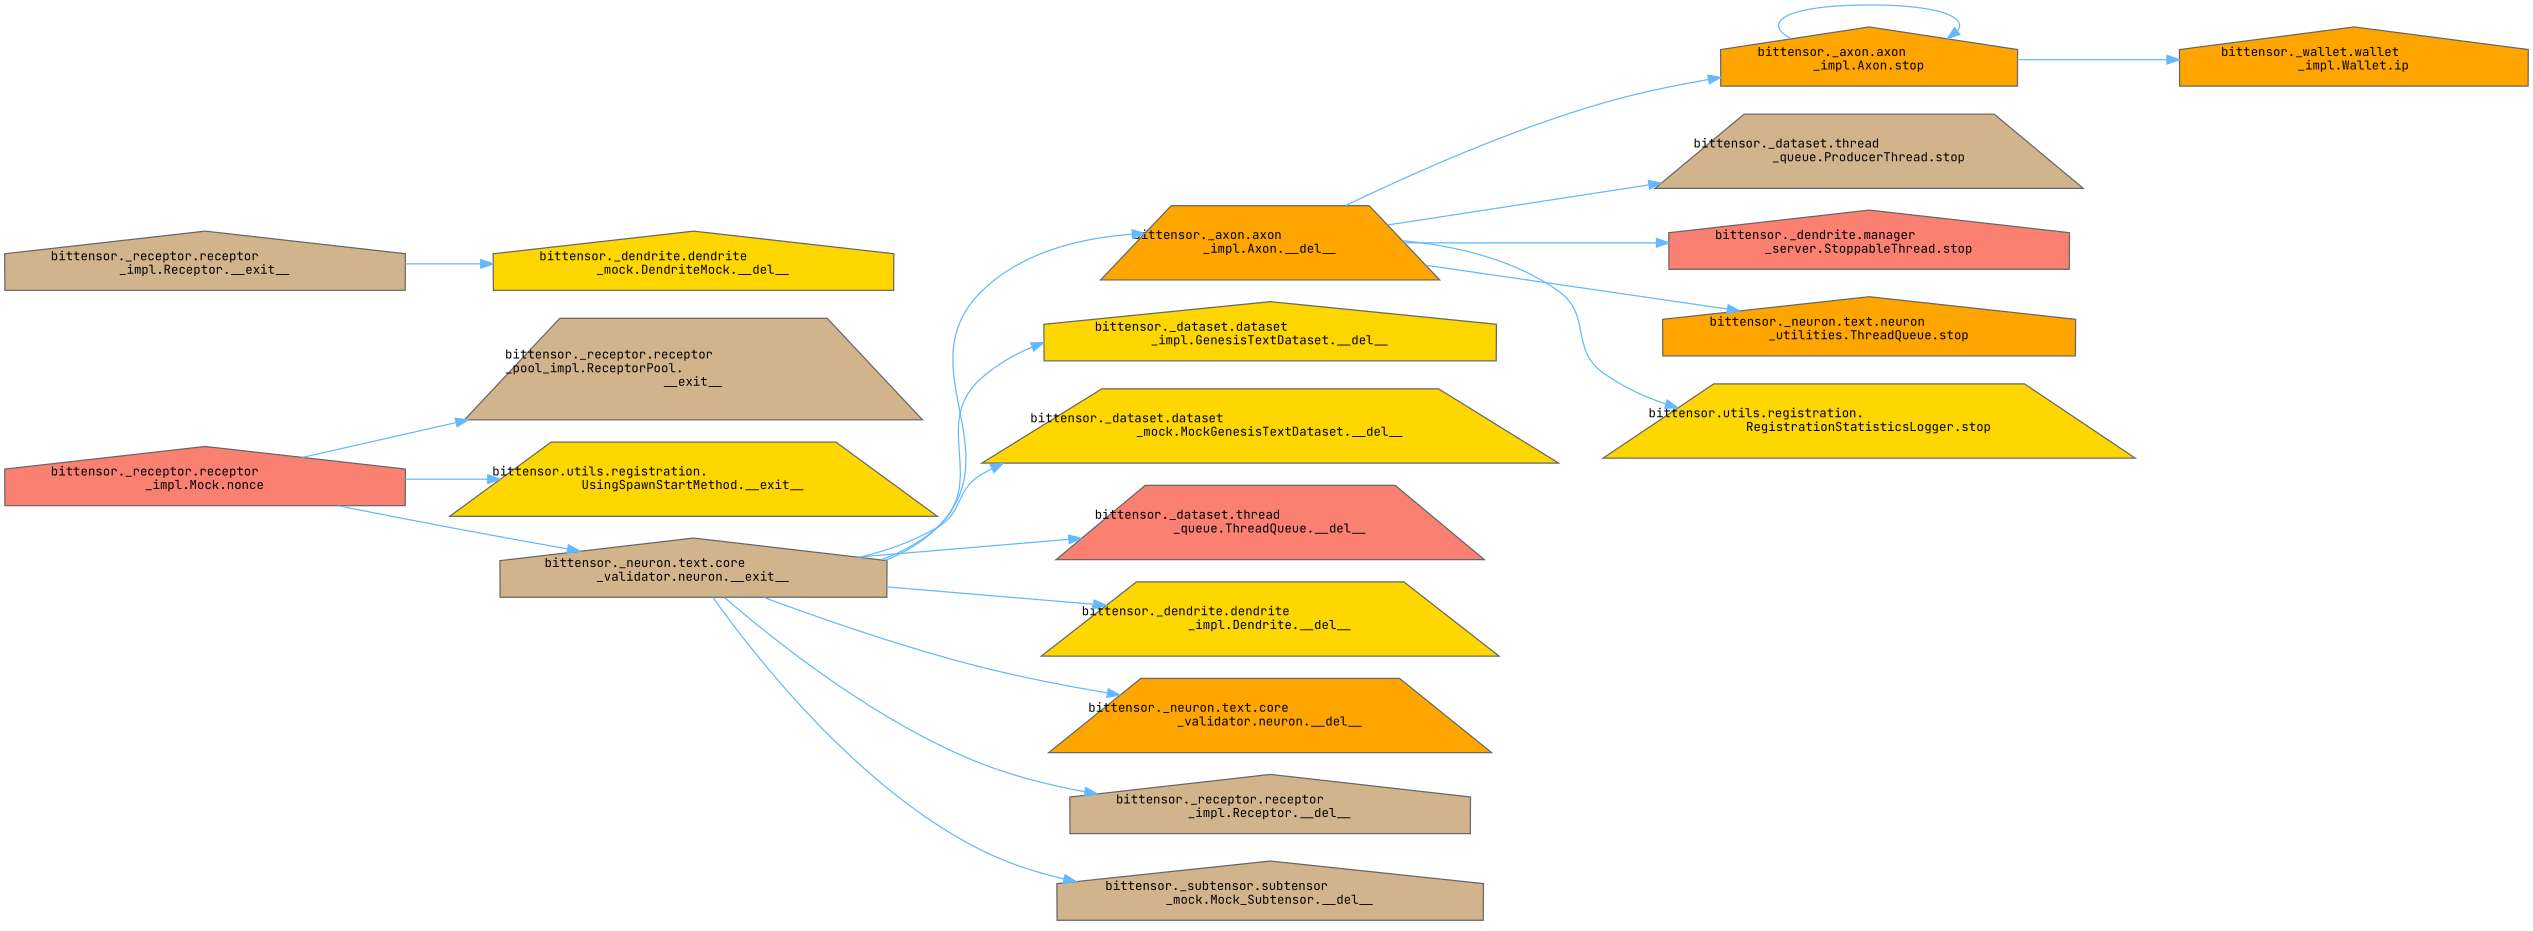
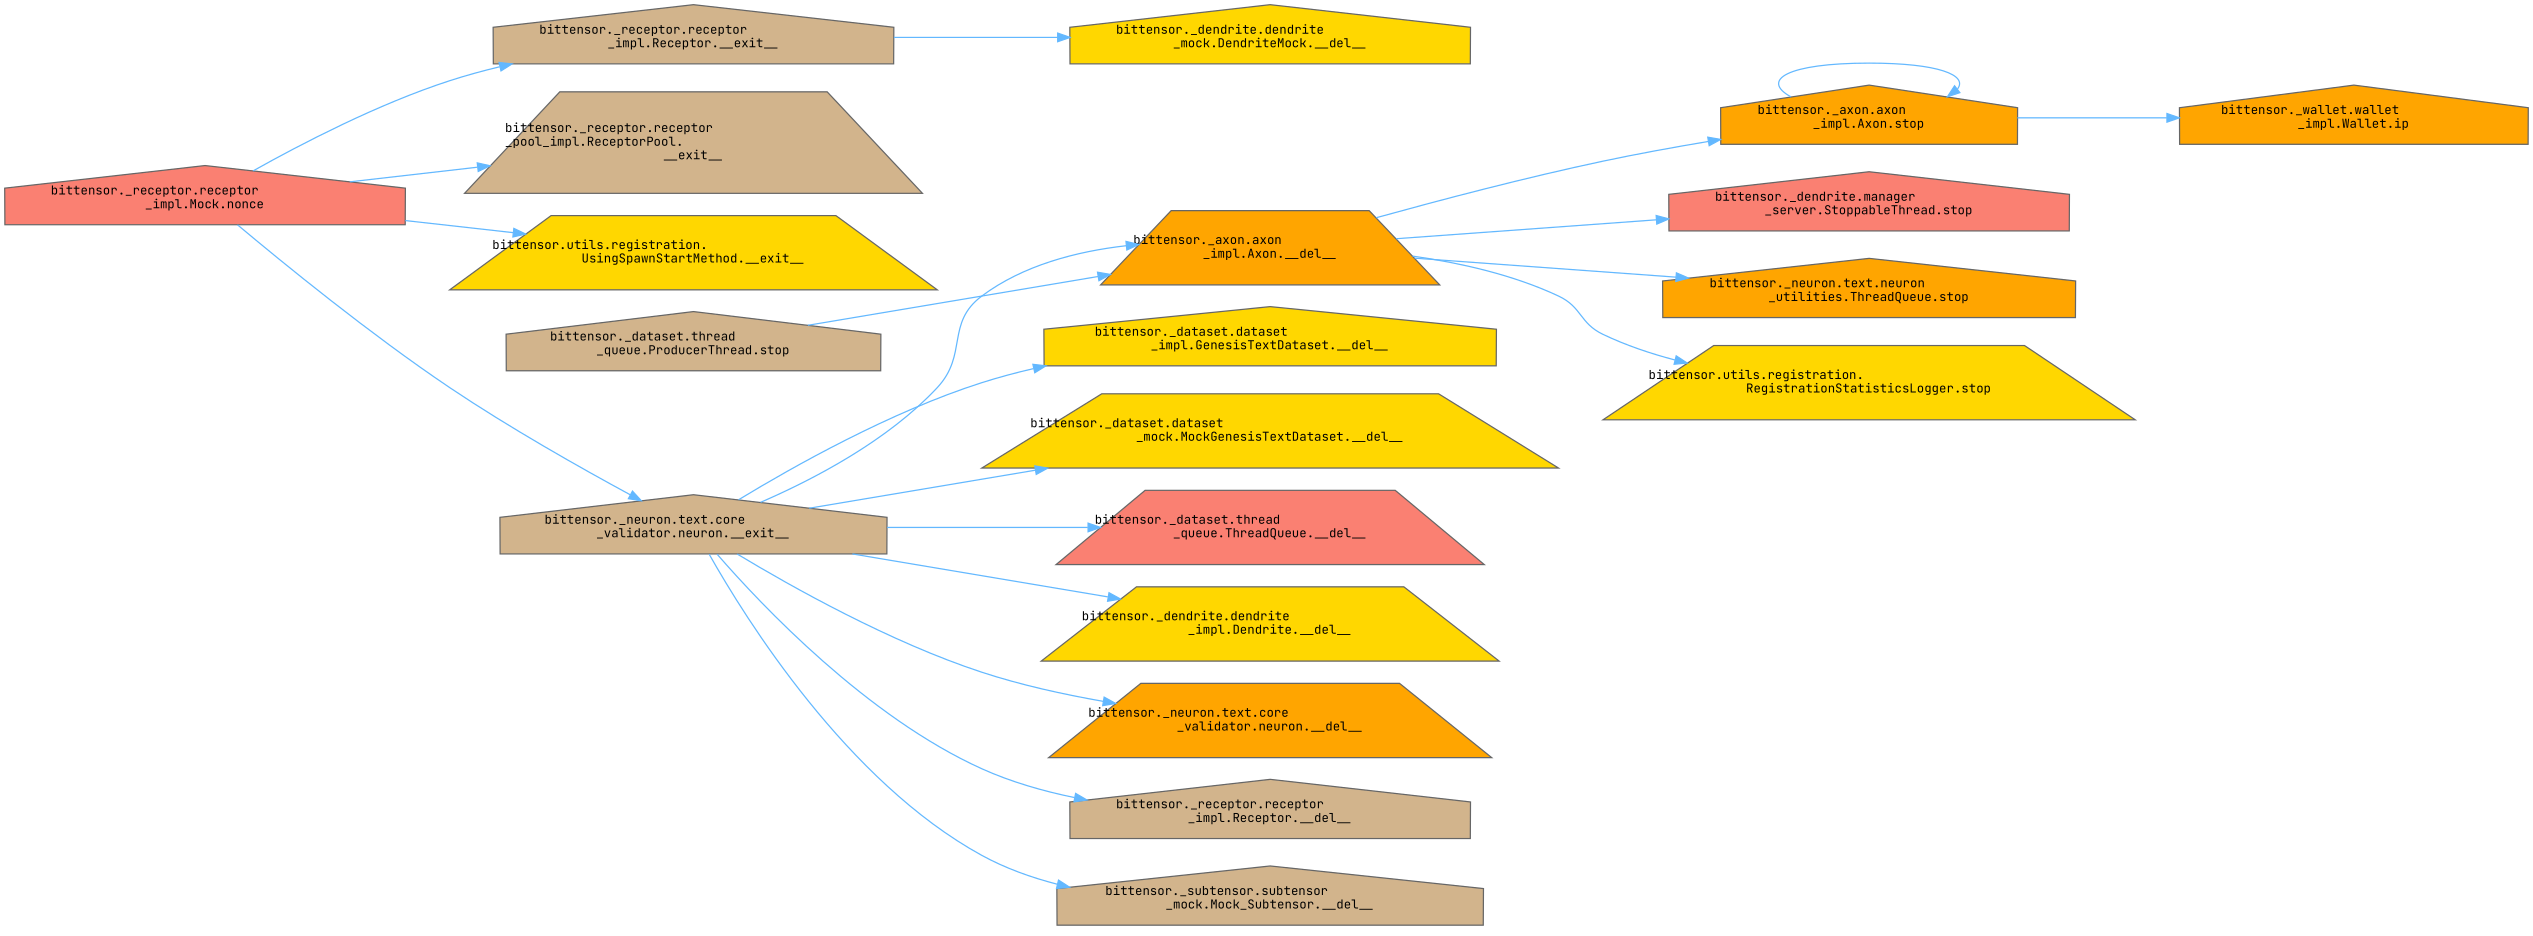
edge "bittensor._receptor.receptor _impl.Mock.nonce" -> "bittensor._receptor.receptor _impl.Receptor.__exit__": added
node "bittensor._dataset.thread _queue.ProducerThread.stop": shape trapezium -> house
edge "bittensor._axon.axon _impl.Axon.__del__" -> "bittensor._dataset.thread _queue.ProducerThread.stop": reversed
